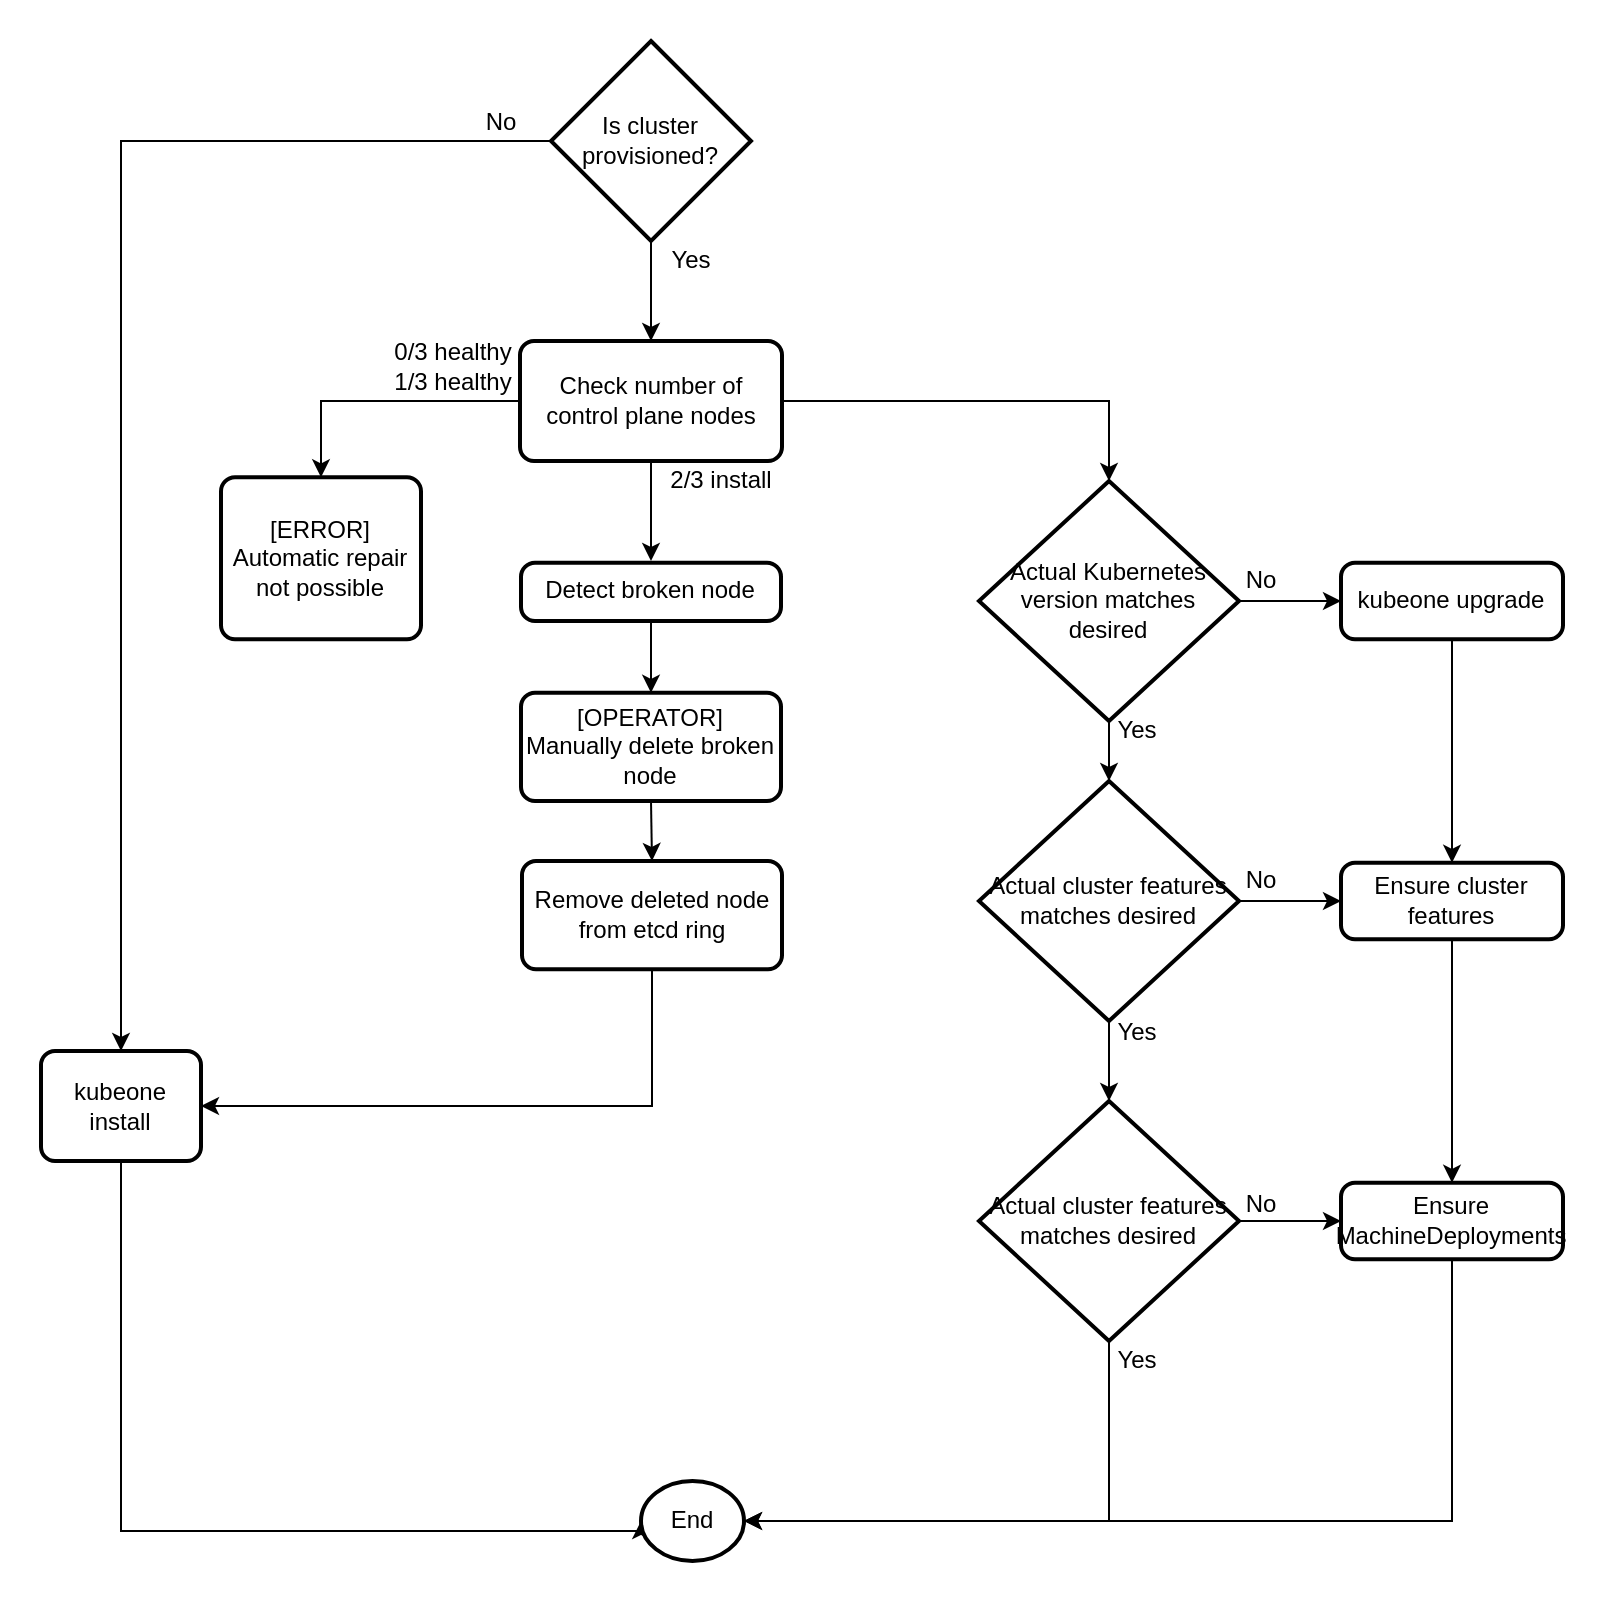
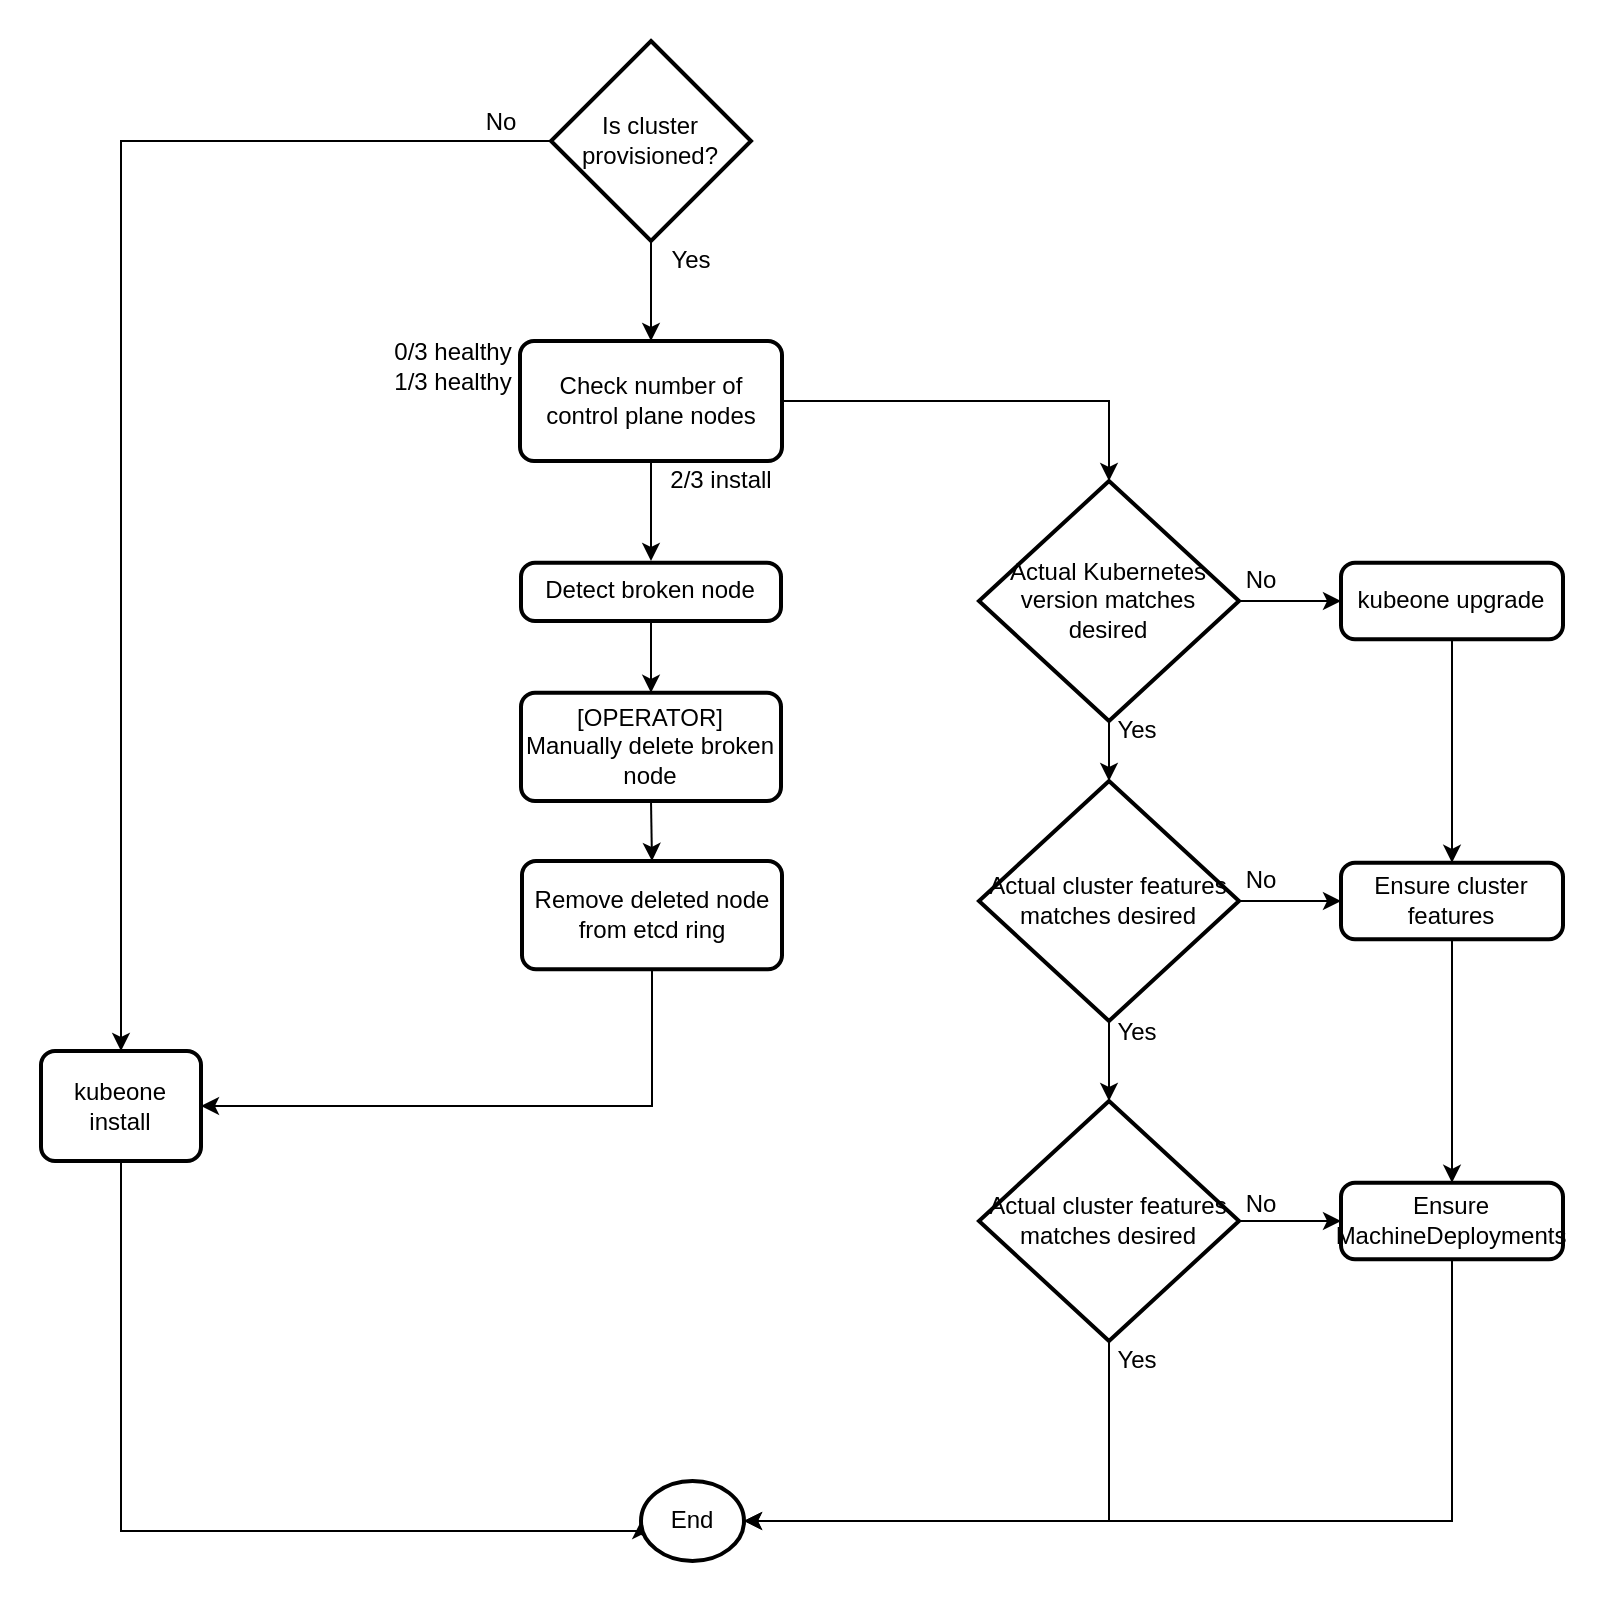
edge "Check number of control plane nodes" -> "[ERROR] Automatic repair not possible": removed
node "[ERROR] Automatic repair not possible": removed
